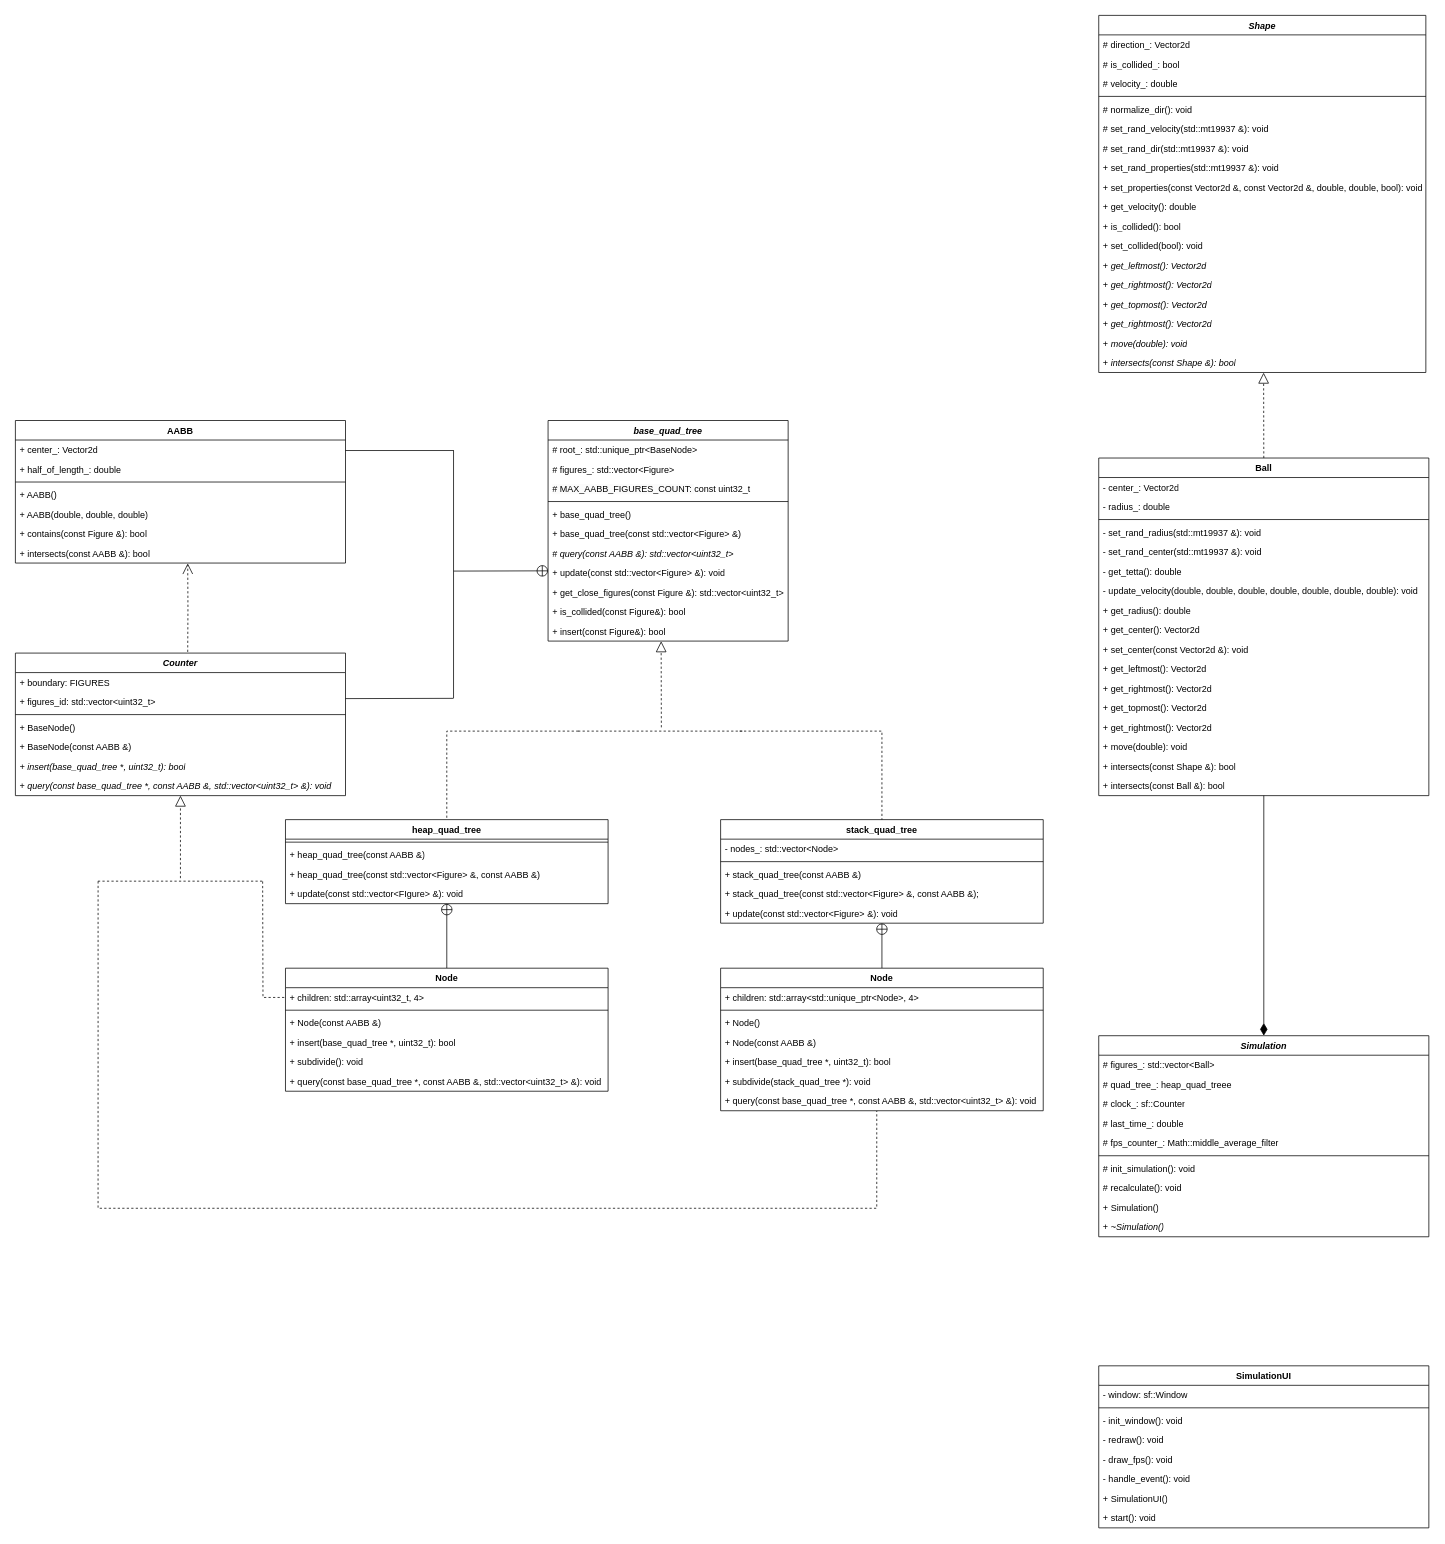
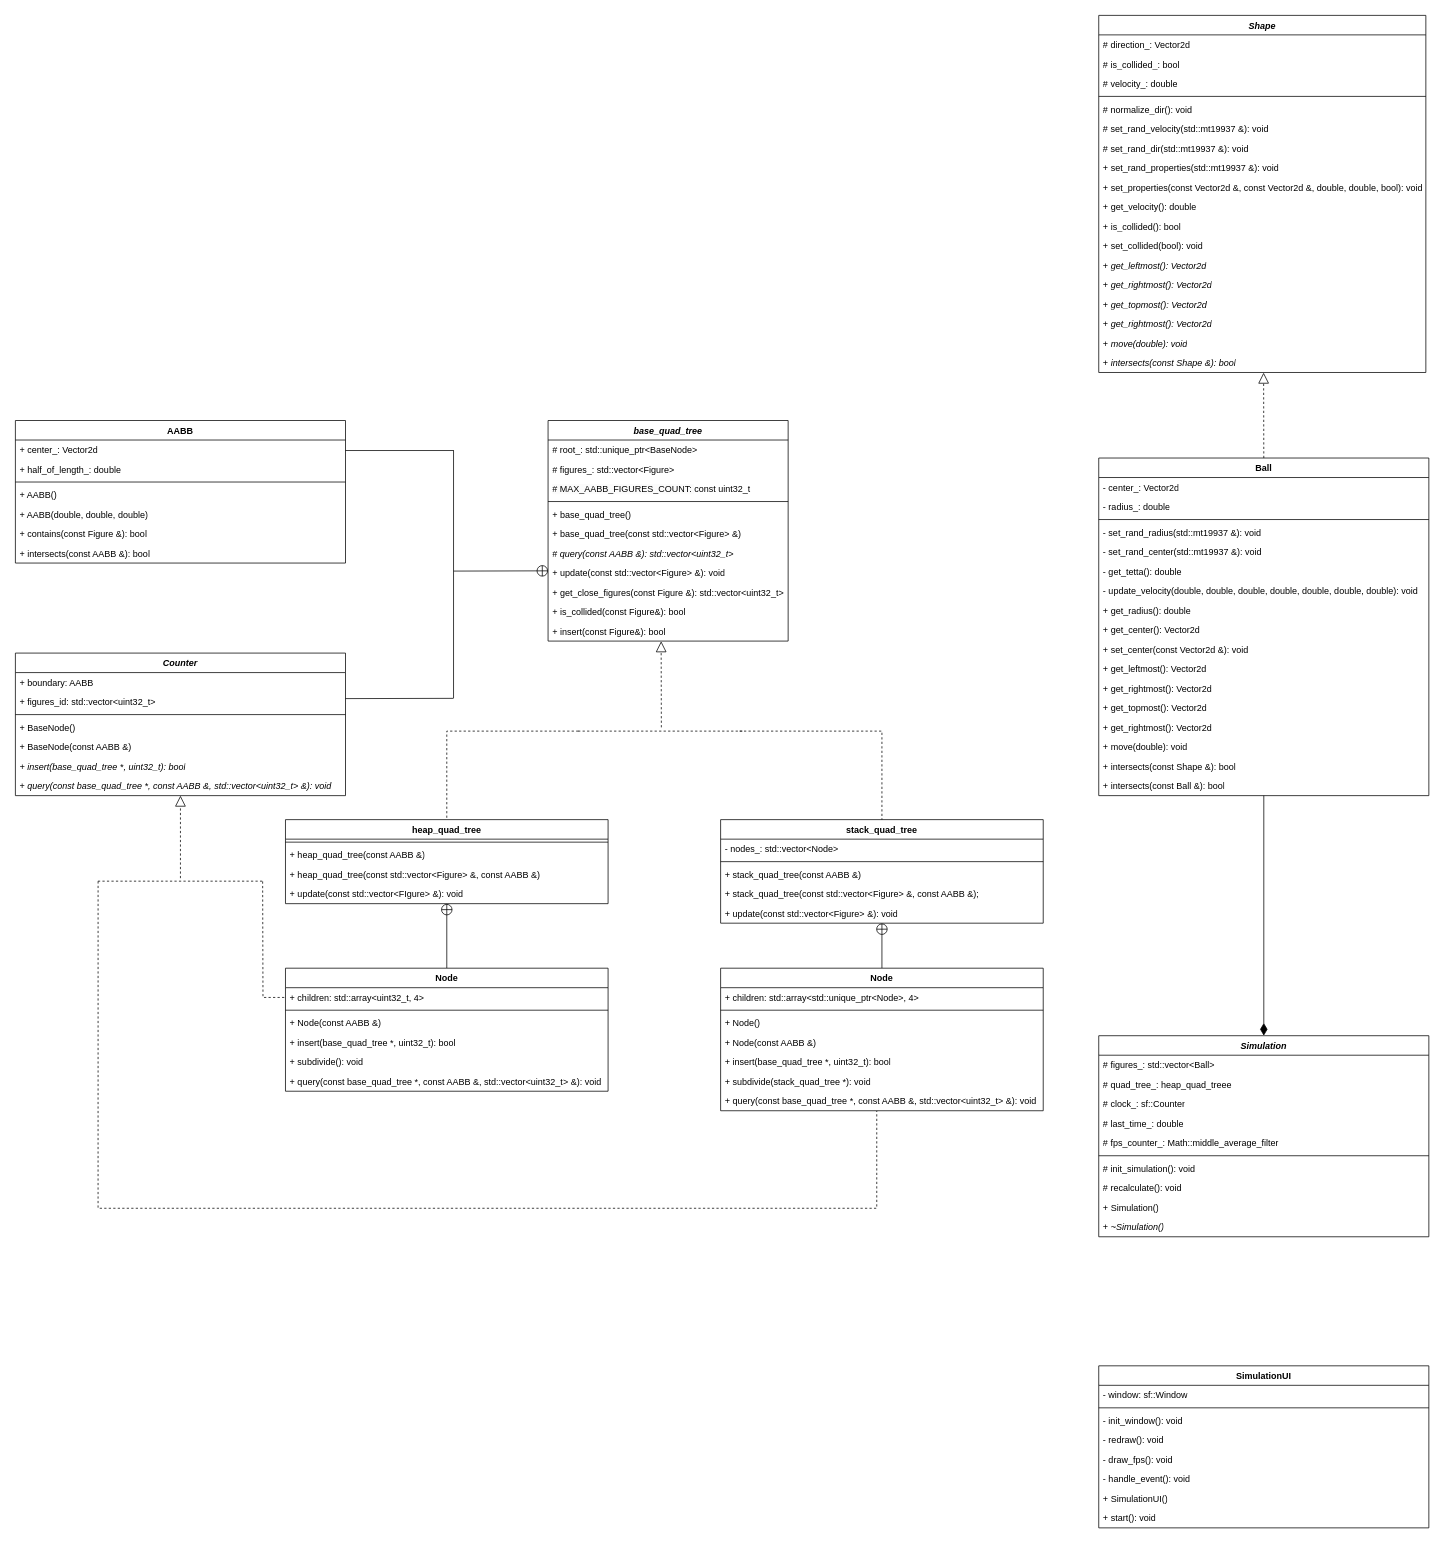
edge "Counter" -> "+ intersects(const AABB &): bool": removed
node "+ boundary: FIGURES": label "+ boundary: FIGURES" -> "+ boundary: AABB"
